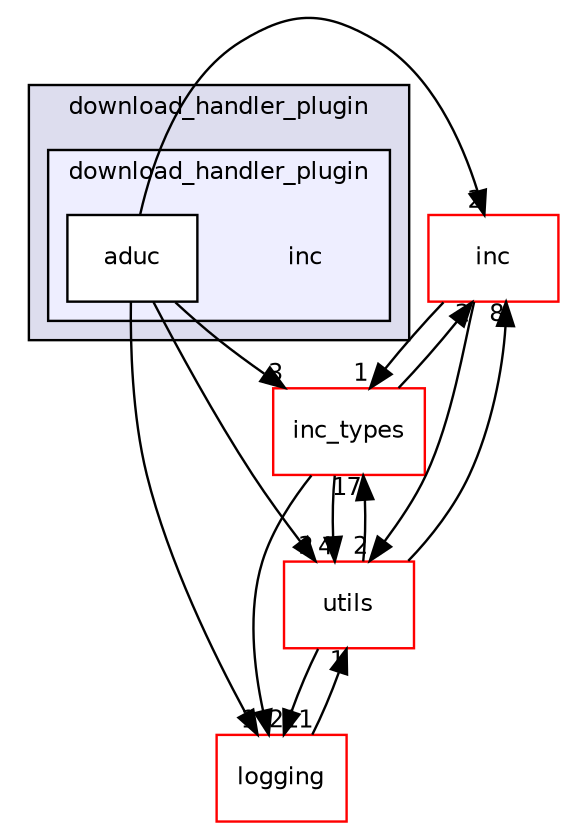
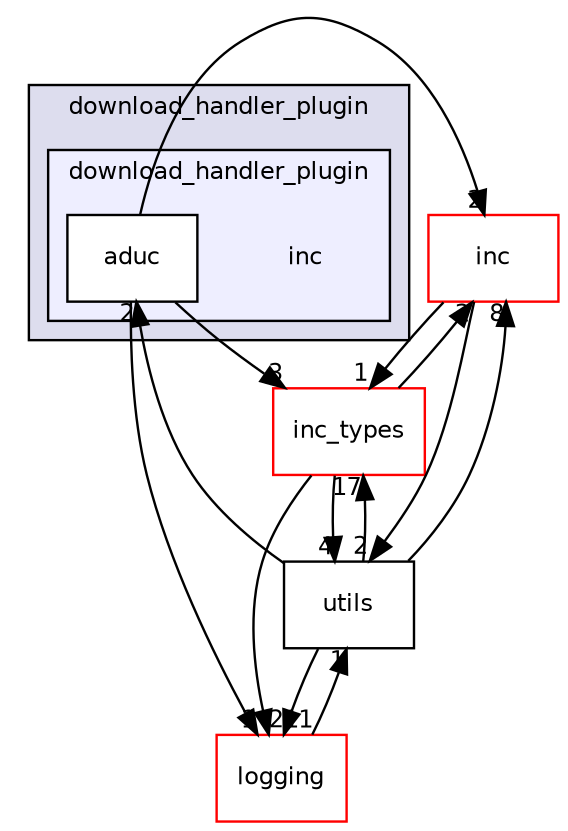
edge "aduc" -> "utils": reversed
node "utils": color red -> black
